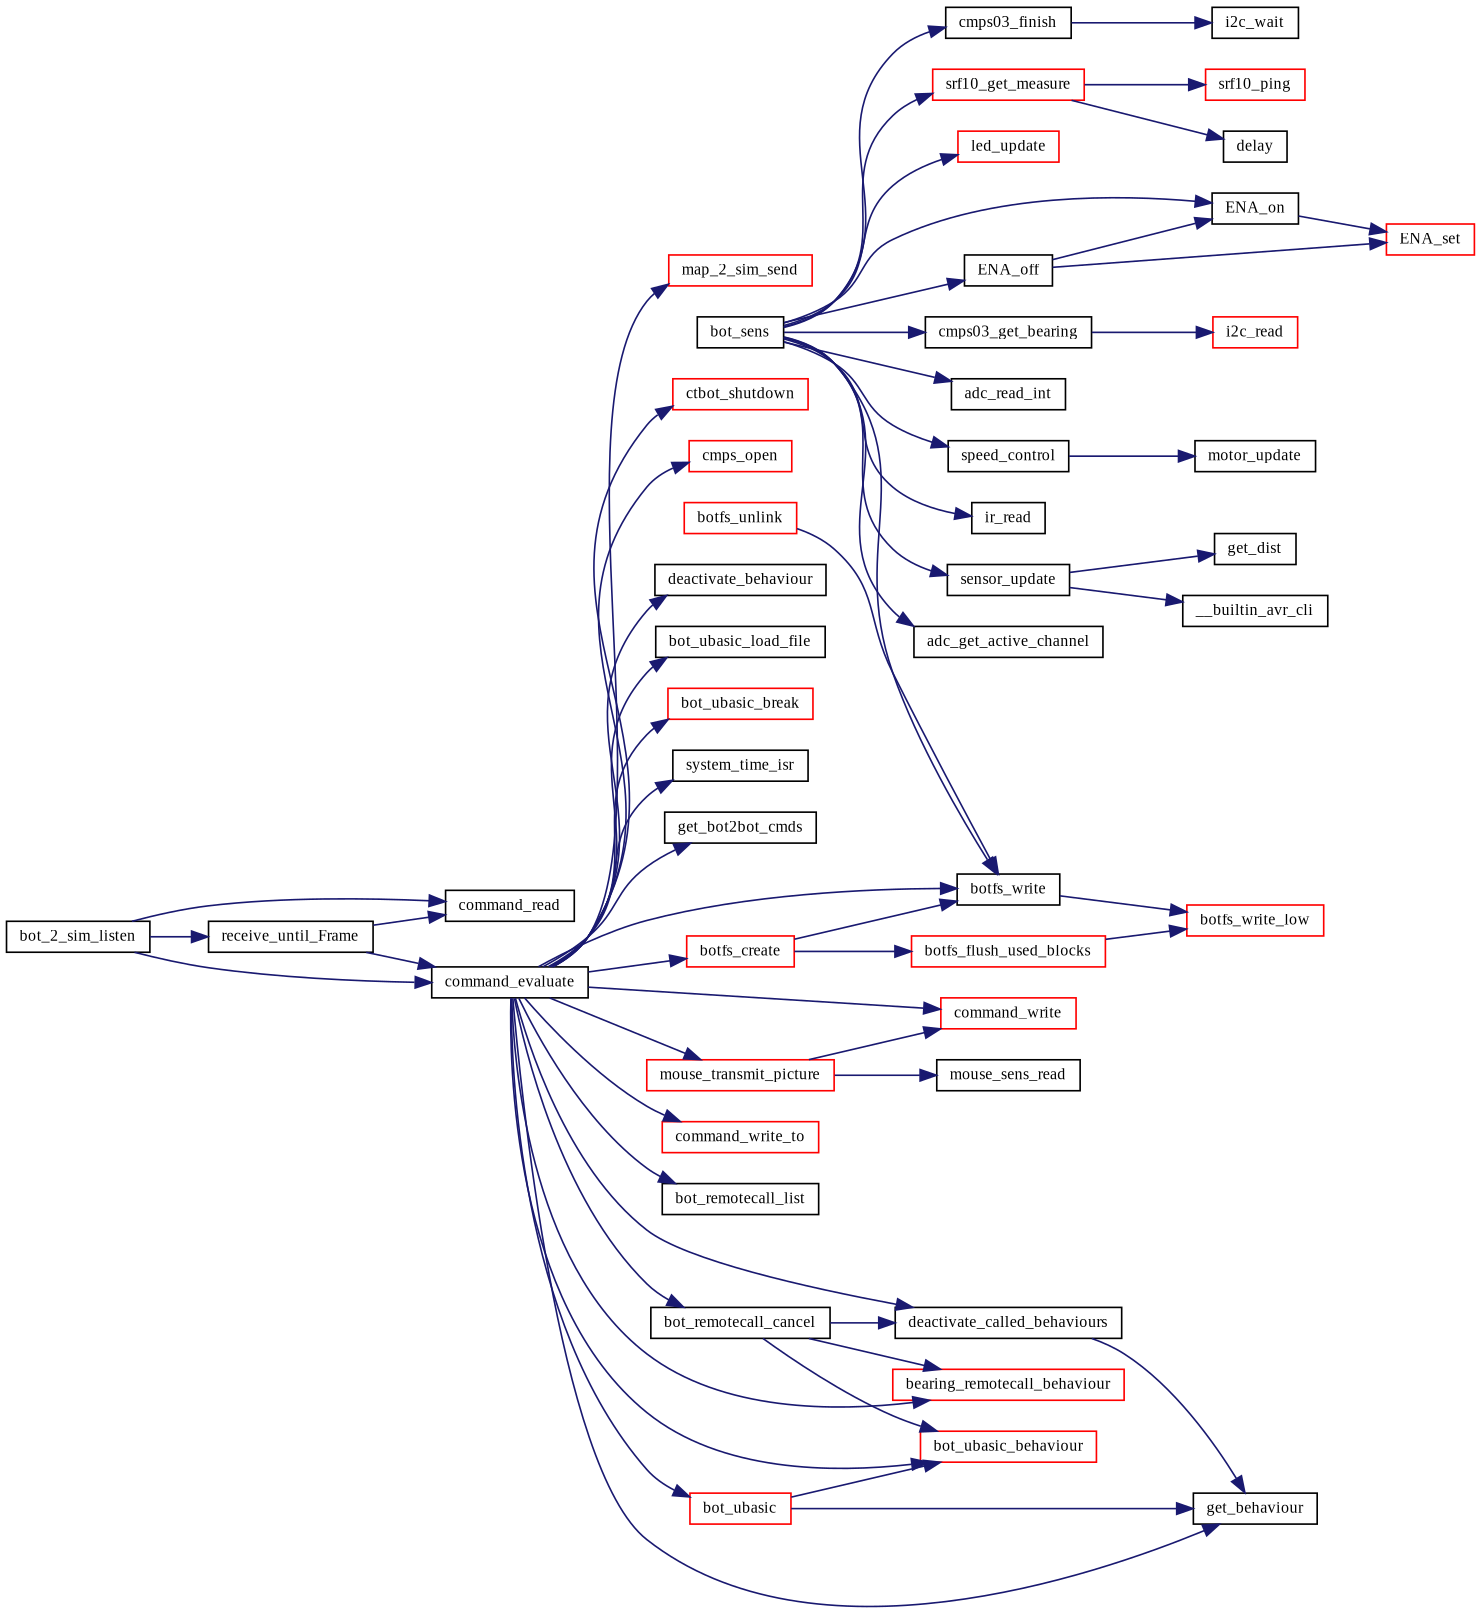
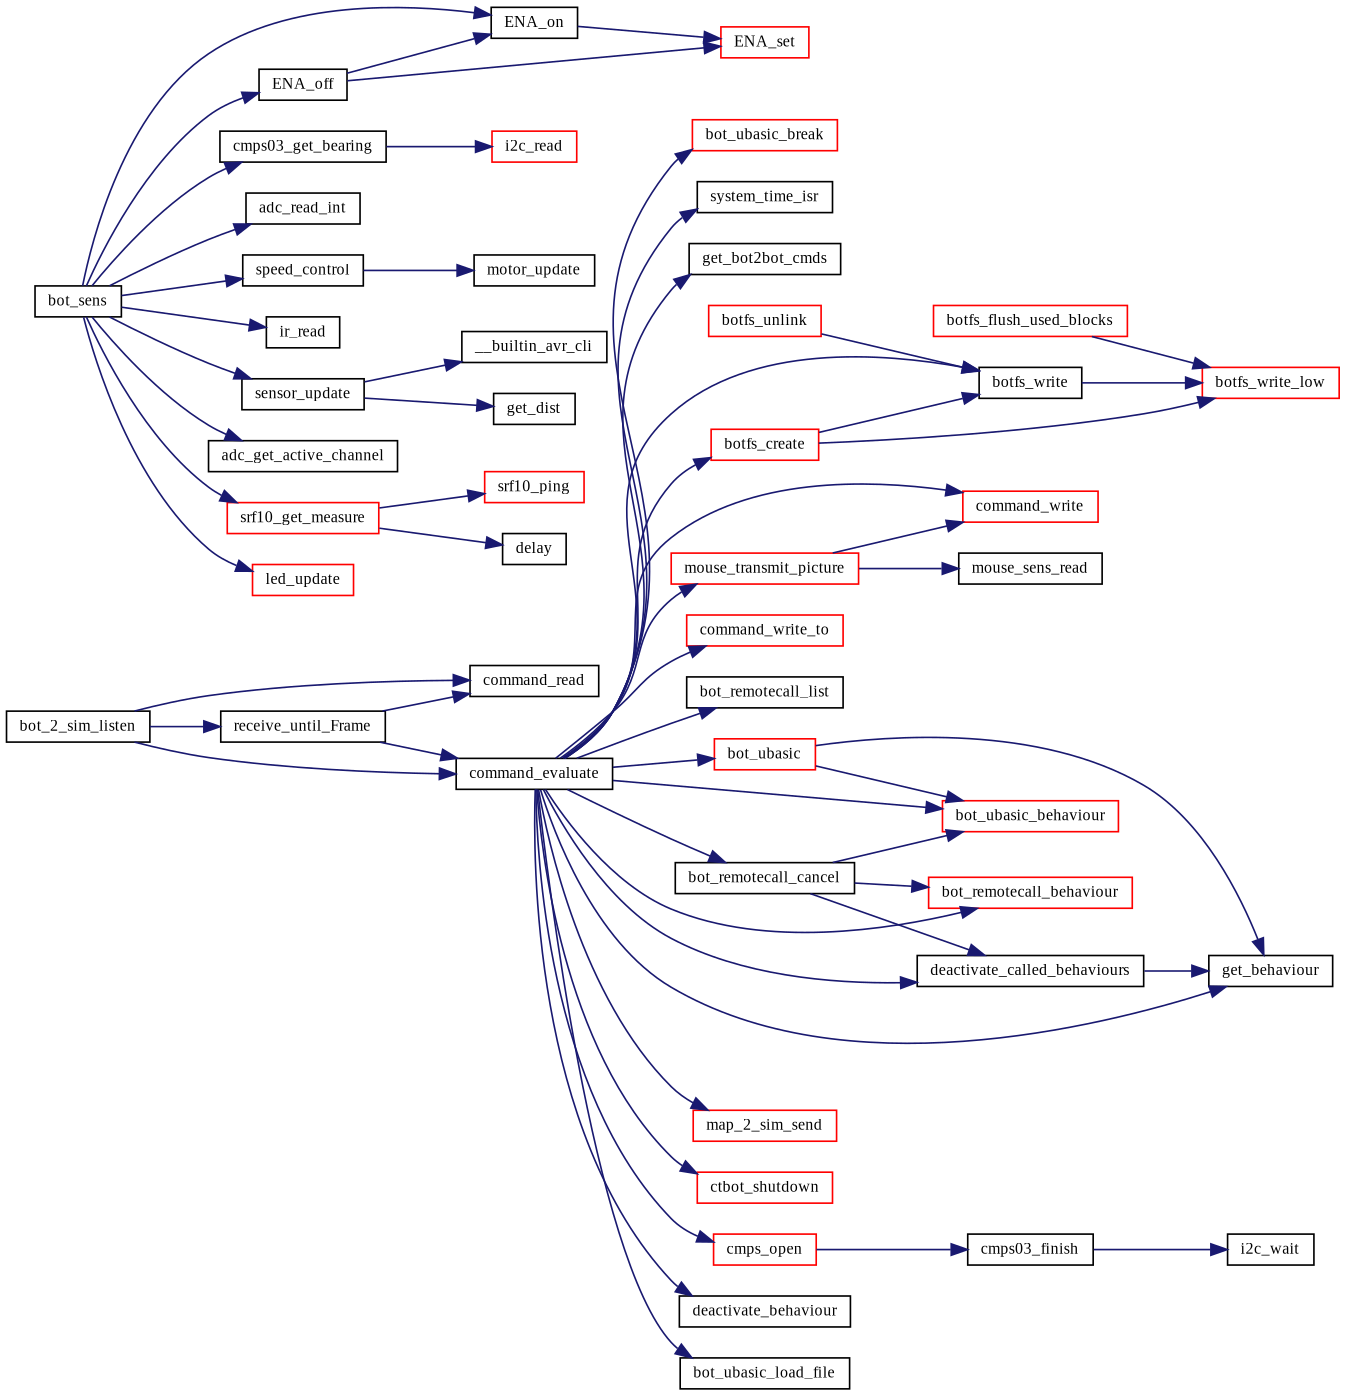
edge "bot_sens" -> "cmps03_finish": now "cmps_open" -> "cmps03_finish"
edge "bot_sens" -> "botfs_write": removed
edge "botfs_create" -> "botfs_flush_used_blocks": now "botfs_create" -> "botfs_write_low"
node "bearing_remotecall_behaviour": label "bearing_remotecall_behaviour" -> "bot_remotecall_behaviour"
